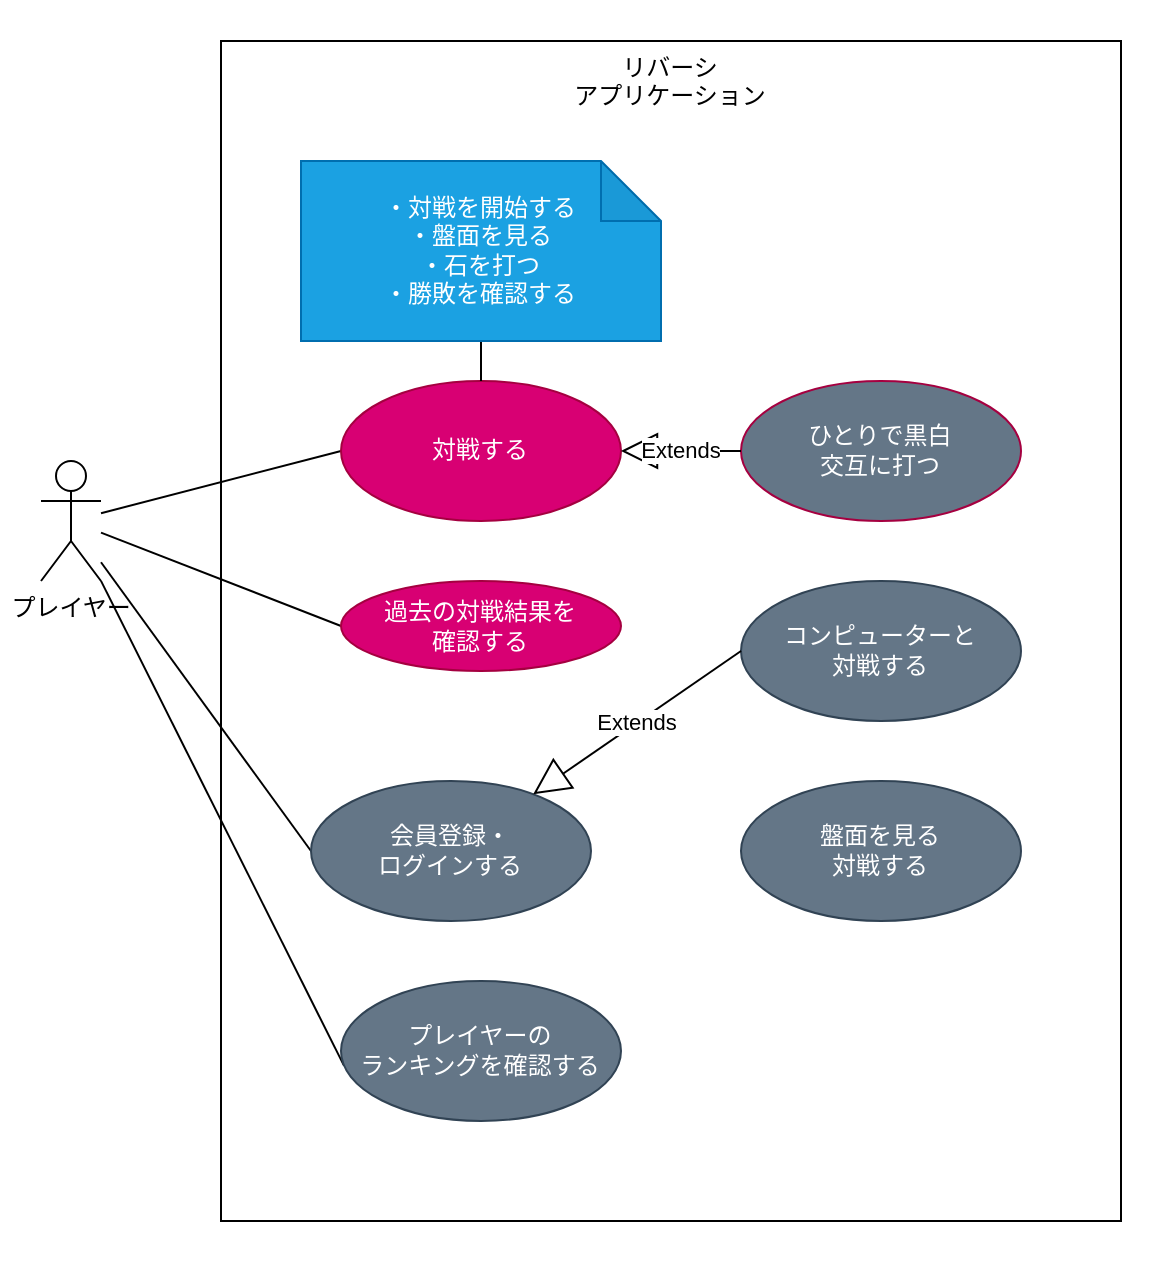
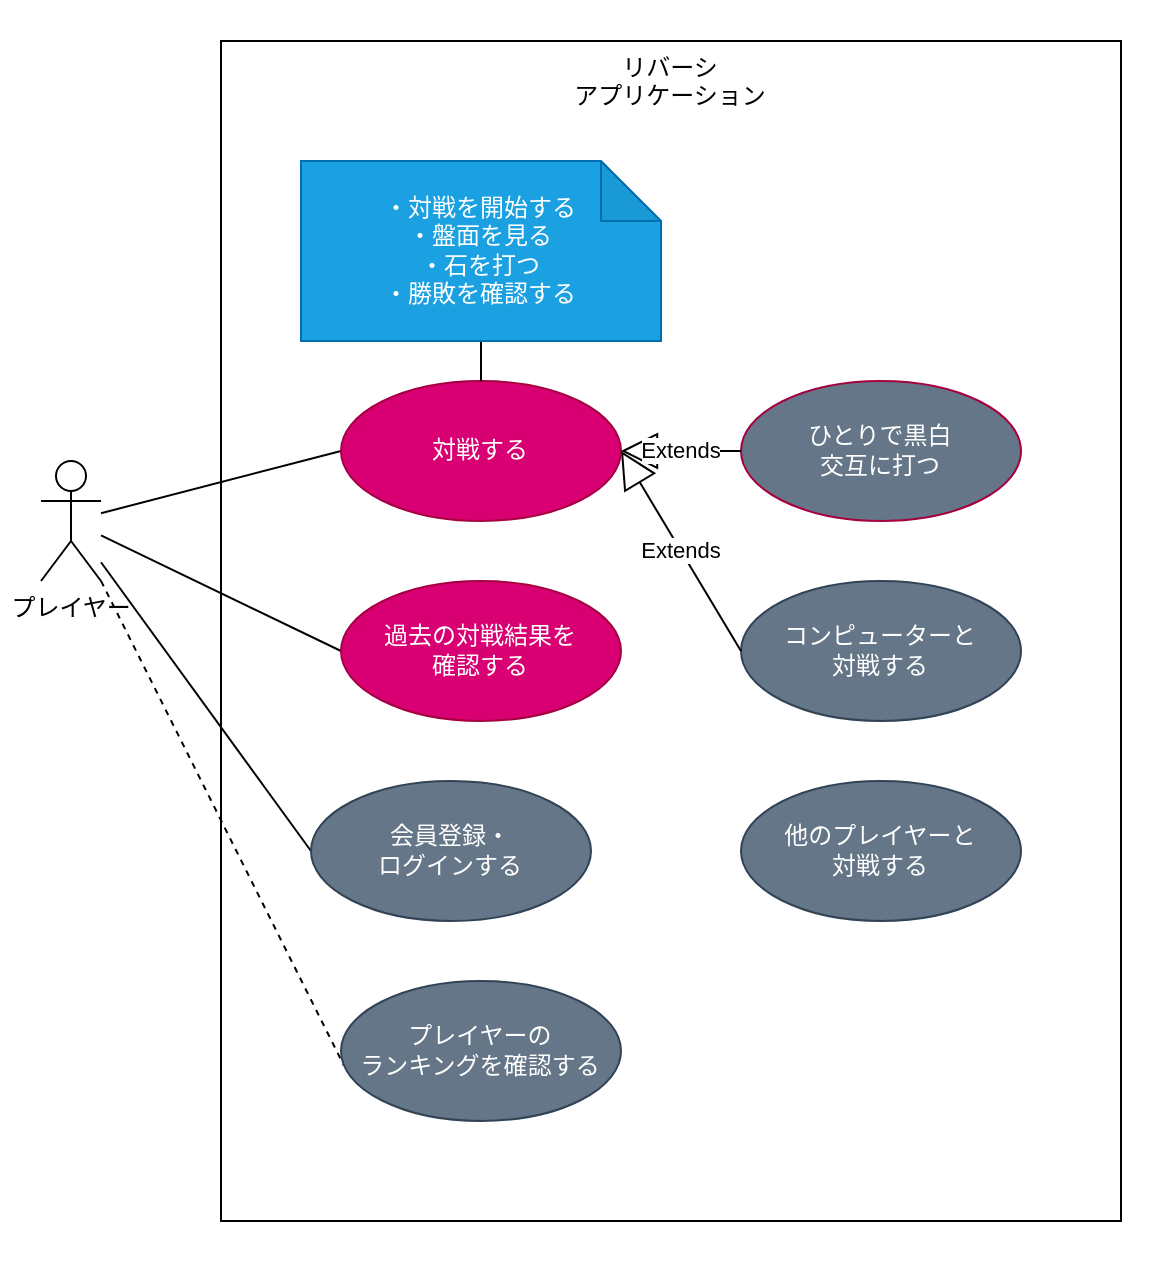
node "過去の対戦結果を 確認する": size 280x90 -> 280x140
edge "コンピューターと 対戦する" -> "会員登録・ ログインする": now "コンピューターと 対戦する" -> "対戦する"
edge "プレイヤー" -- "プレイヤーの ランキングを確認する": style solid -> dashed
node "盤面を見る 対戦する": label "盤面を見る 対戦する" -> "他のプレイヤーと 対戦する"
